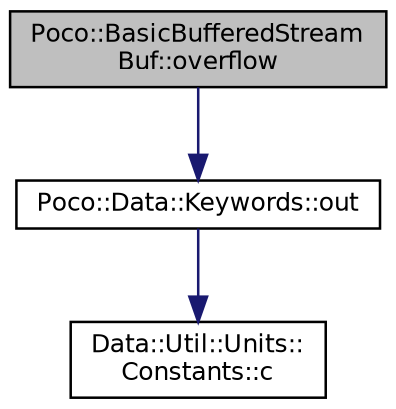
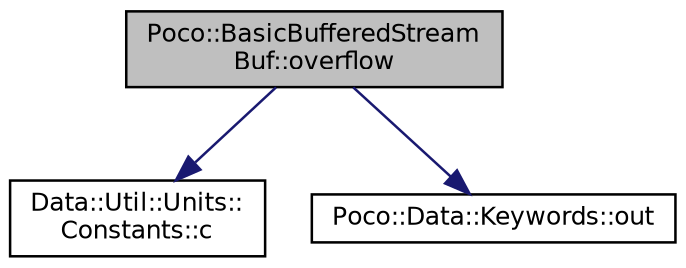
edge "Poco::Data::Keywords::out" -> "Data::Util::Units:: Constants::c": now "Poco::BasicBufferedStream Buf::overflow" -> "Data::Util::Units:: Constants::c"
